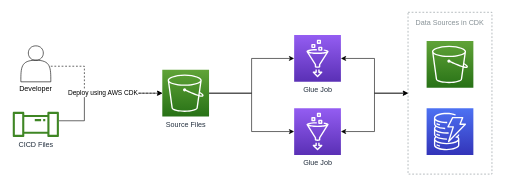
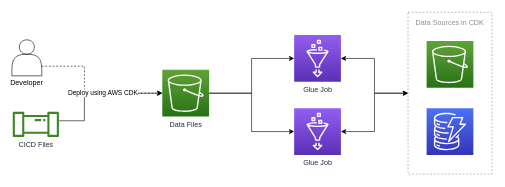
node "Developer": moved (36, 64) -> (27, 58)
node "Source Files": label "Source Files" -> "Data Files"
